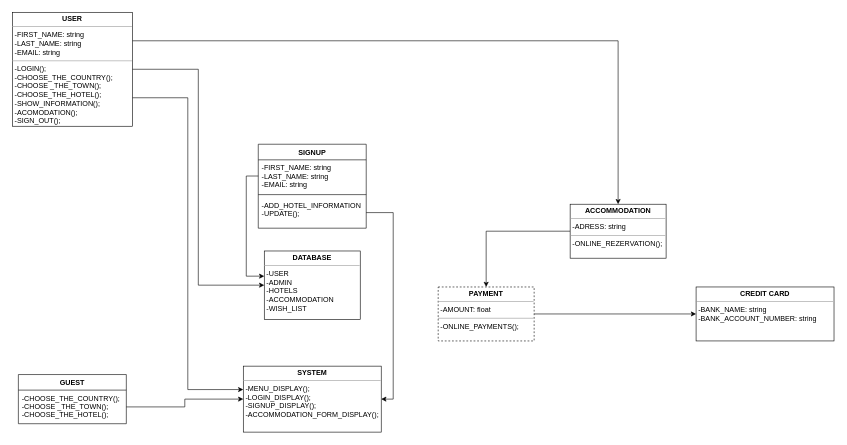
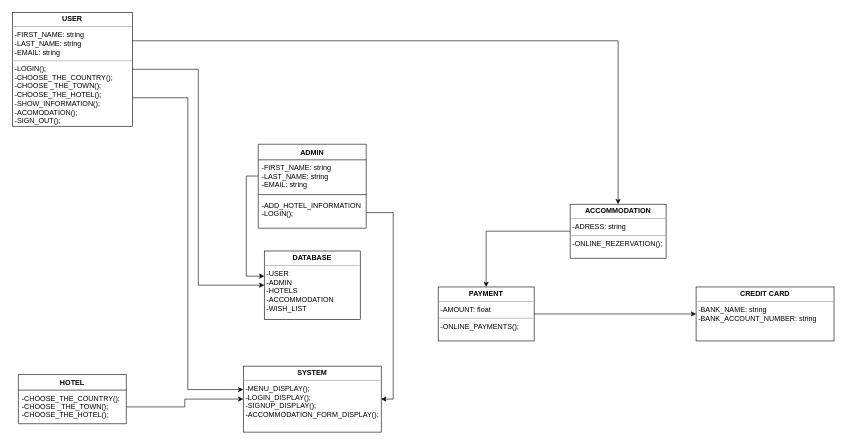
node "SIGNUP": label "SIGNUP" -> "ADMIN"
node "-ADD_HOTEL_INFORMATION -UPDATE();": label "-ADD_HOTEL_INFORMATION -UPDATE();" -> "-ADD_HOTEL_INFORMATION -LOGIN();"
node "PAYMENT -AMOUNT: float -ONLINE_PAYMENTS();": style dashed -> solid
node "GUEST": label "GUEST" -> "HOTEL"
